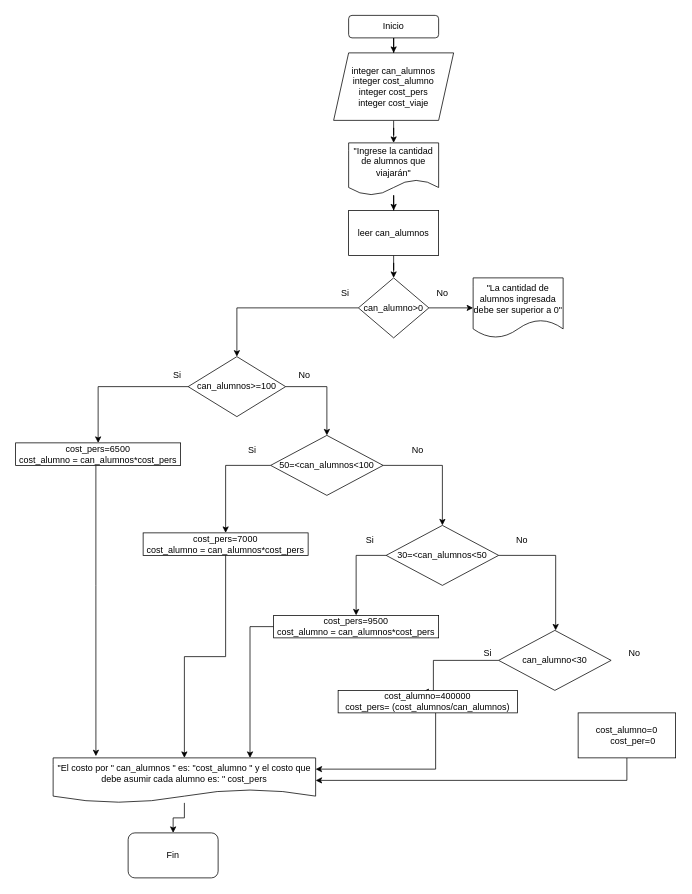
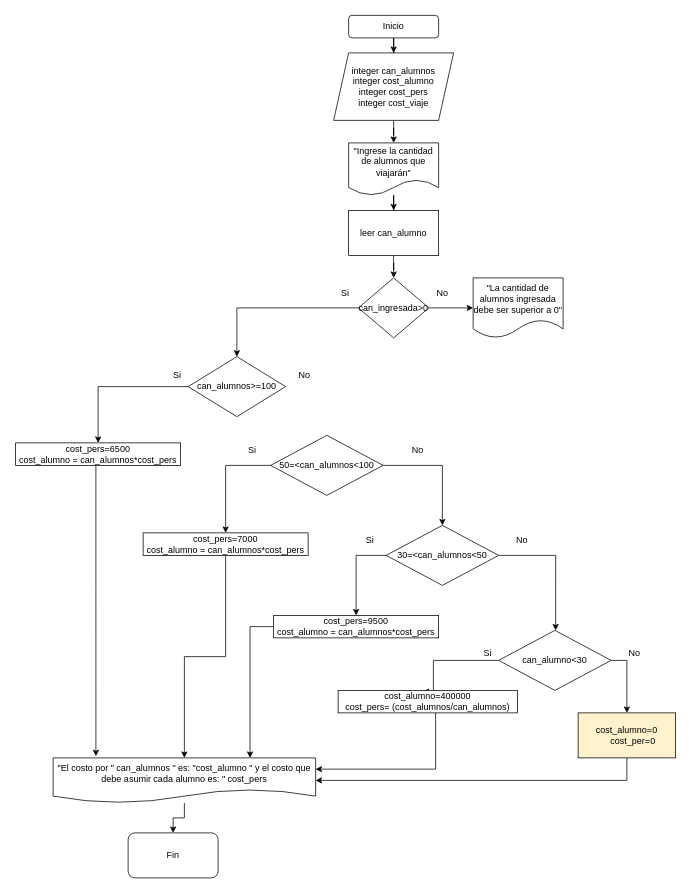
node "leer can_alumnos": label "leer can_alumnos" -> "leer can_alumno"
node "can_alumno>0": label "can_alumno>0" -> "can_ingresada>0"
edge "can_alumnos>=100" -> "50=<can_alumnos<100": removed
edge "can_alumno<30" -> "cost_alumno=0 cost_per=0": added
node "cost_alumno=0 cost_per=0": fillcolor #ffffff -> #fff2cc
